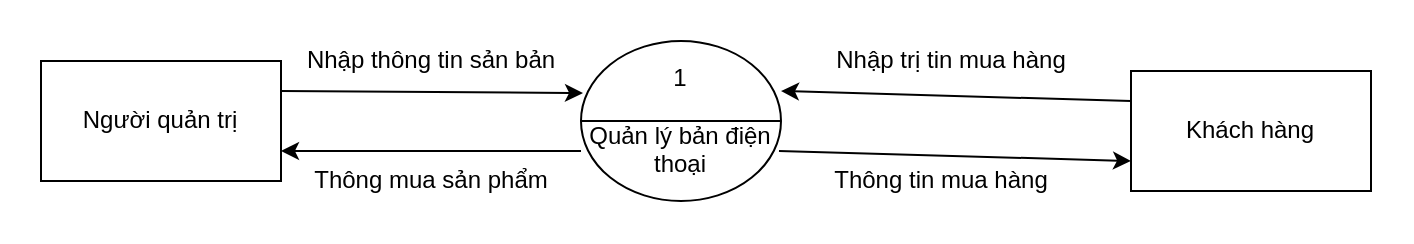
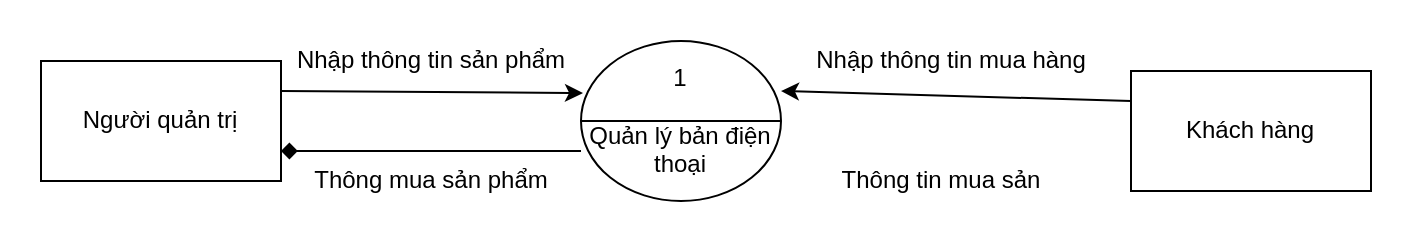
node "Nhập thông tin sản bản": label "Nhập thông tin sản bản" -> "Nhập thông tin sản phẩm"
node "Nhập trị tin mua hàng": label "Nhập trị tin mua hàng" -> "Nhập thông tin mua hàng"
edge "1 Quản lý bản điện thoại" -> "Người quản trị": arrowhead classic -> diamond
edge "1 Quản lý bản điện thoại" -> "Khách hàng": removed
node "Thông tin mua hàng": label "Thông tin mua hàng" -> "Thông tin mua sản"
